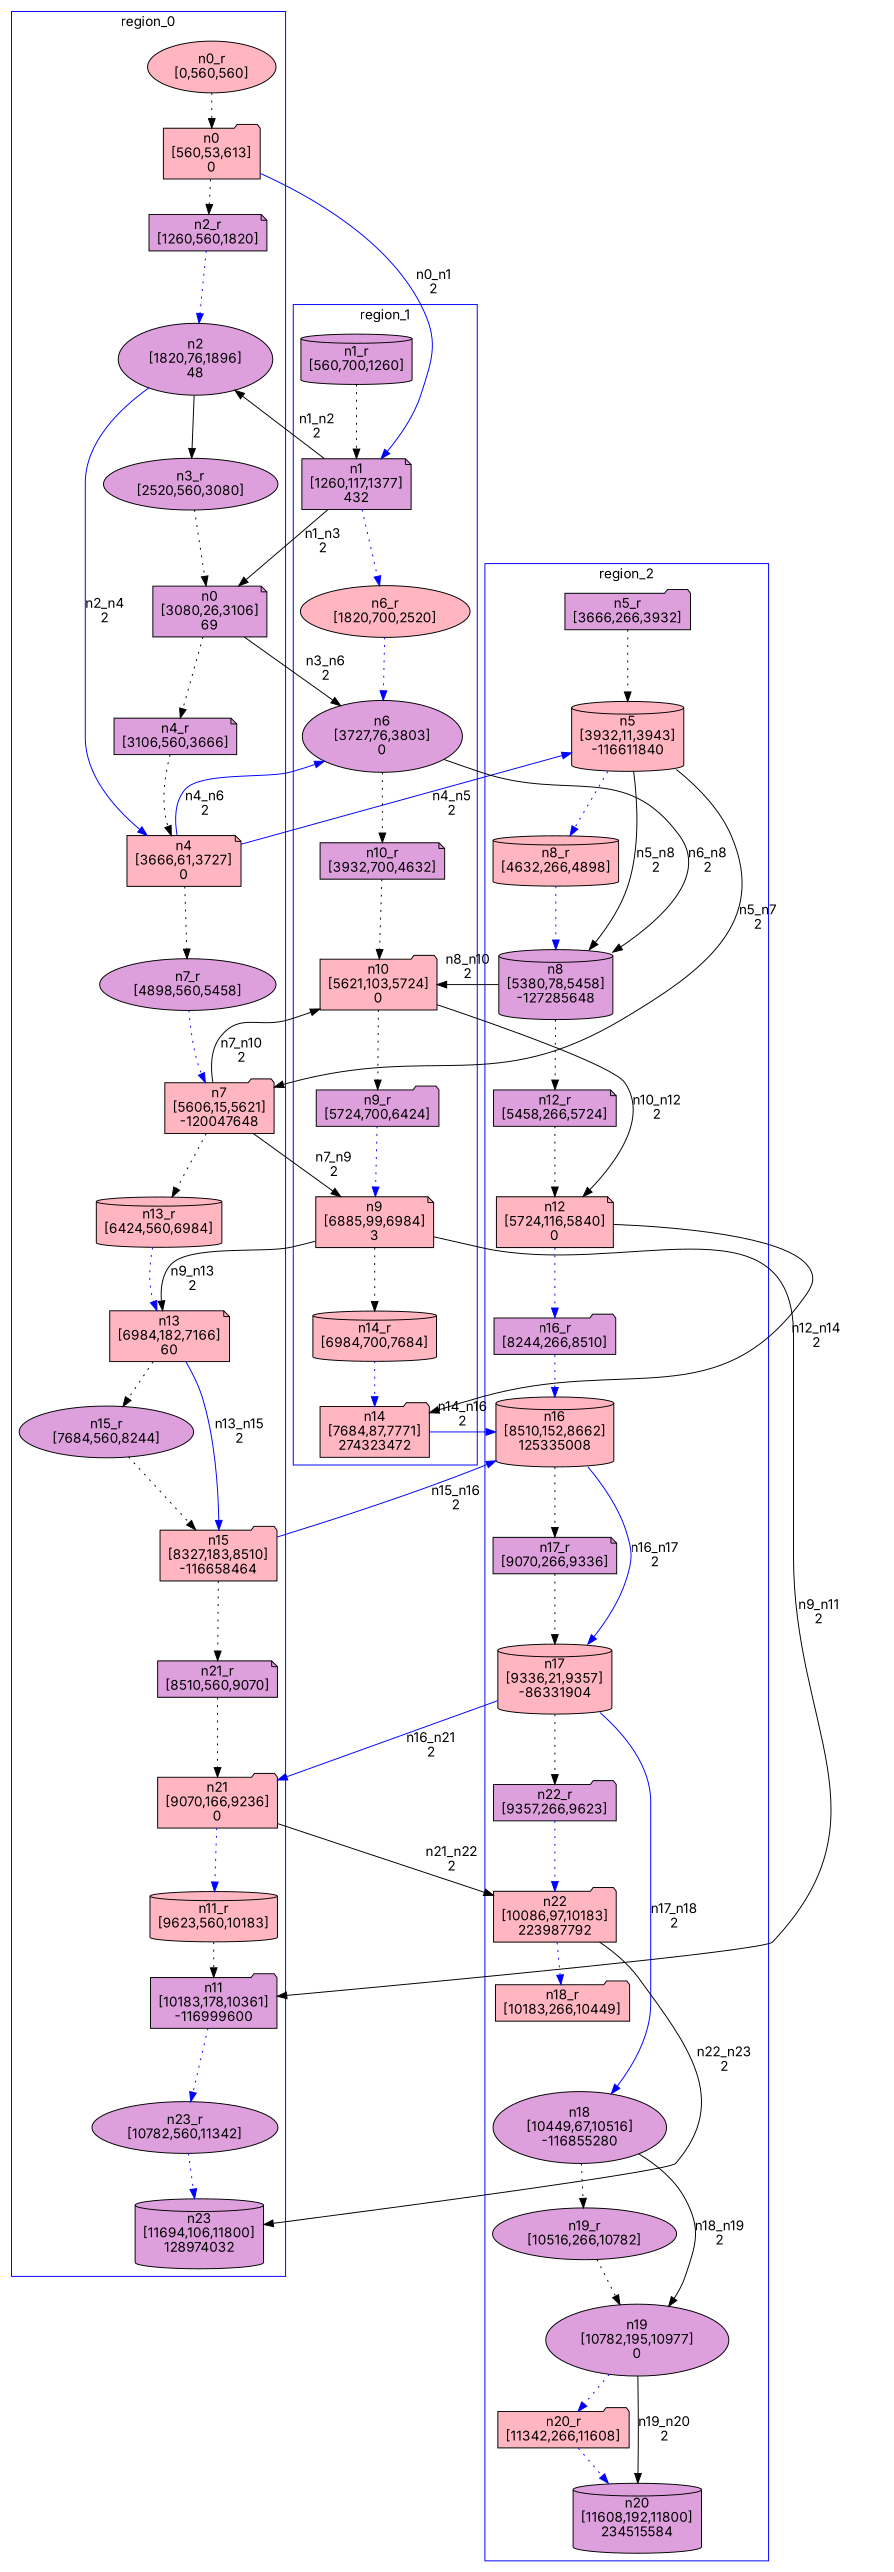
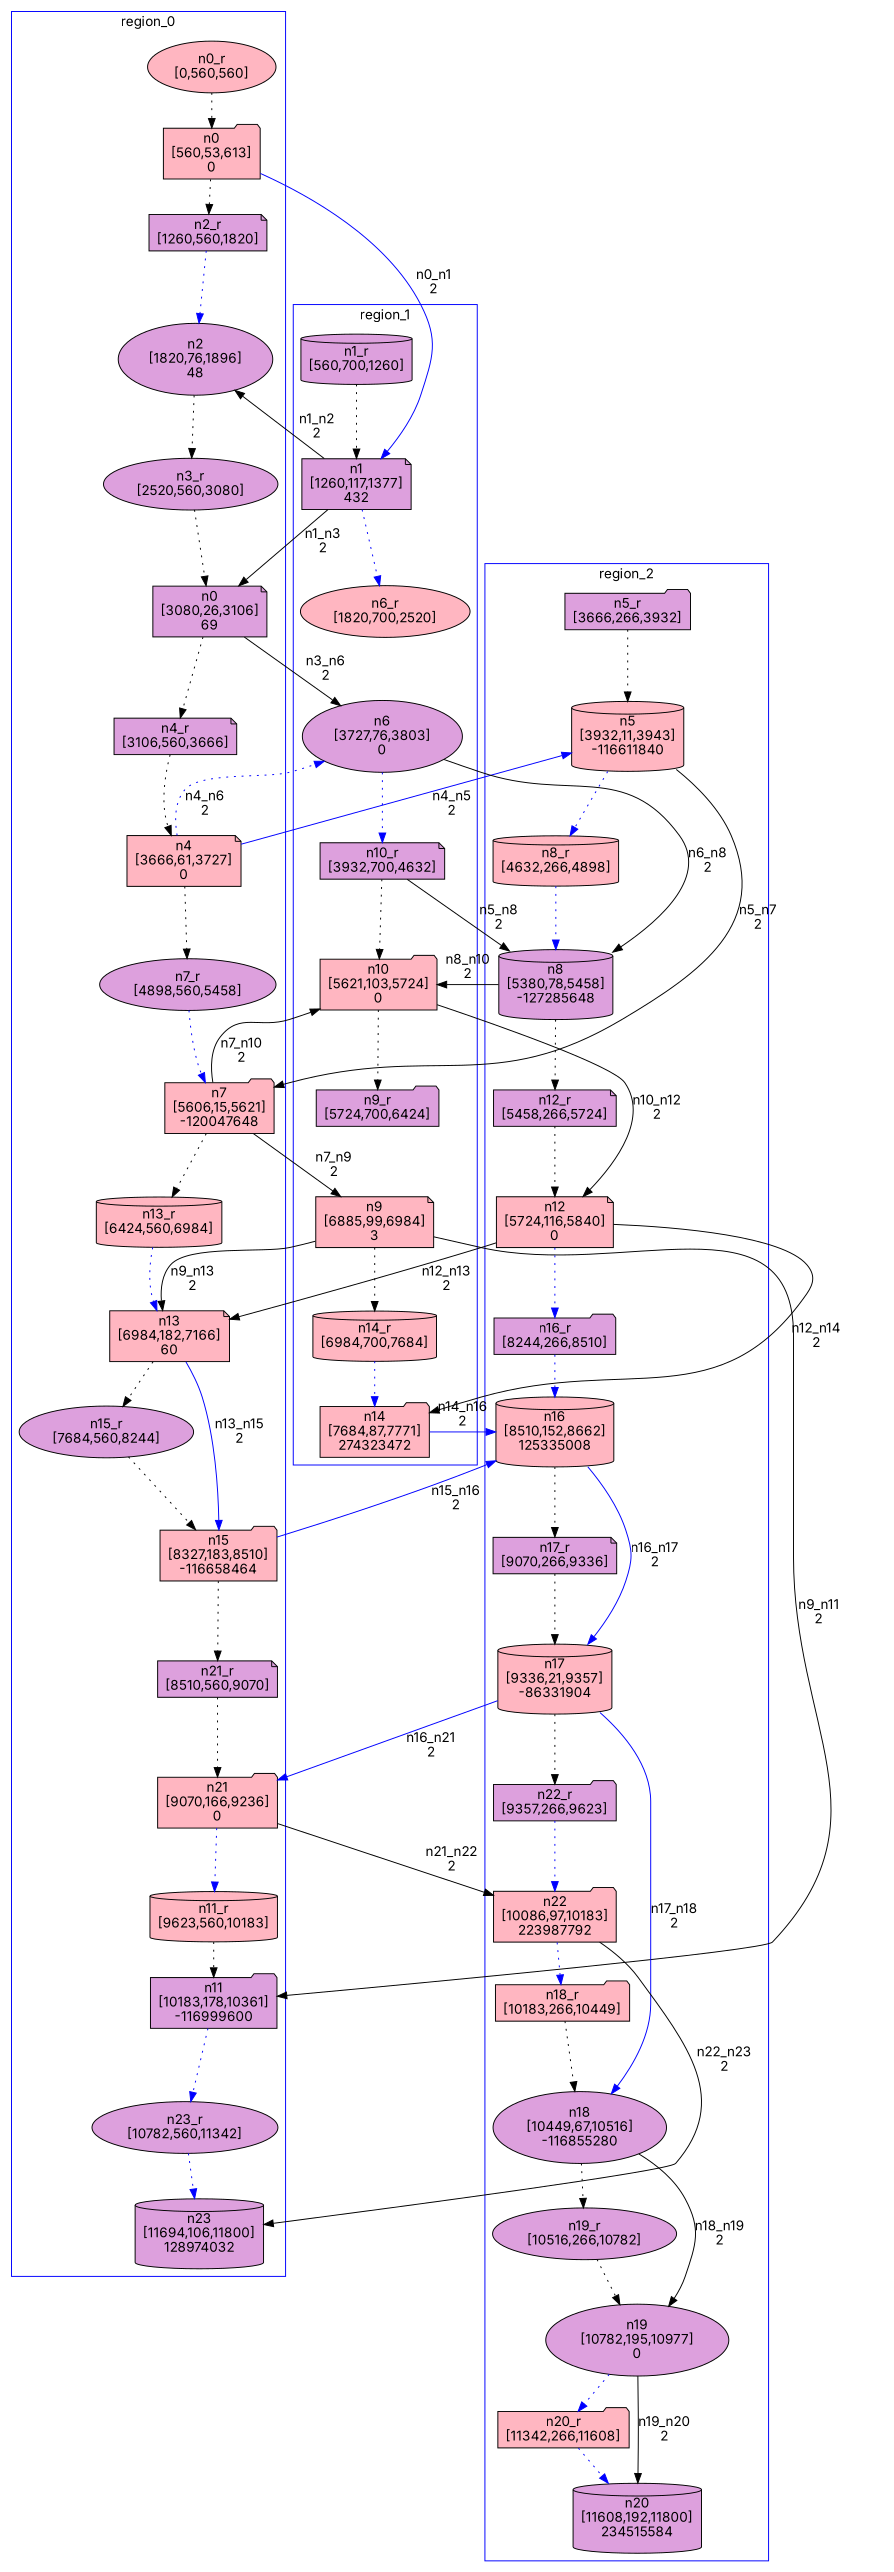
edge "n2 [1820,76,1896] 48" -> "n3_r [2520,560,3080]": style solid -> dotted
edge "n2 [1820,76,1896] 48" -> "n4 [3666,61,3727] 0": removed, label "n2_n4 2"
edge "n6_r [1820,700,2520]" -> "n6 [3727,76,3803] 0": removed
edge "n4 [3666,61,3727] 0" -> "n6 [3727,76,3803] 0": style solid -> dotted
edge "n6 [3727,76,3803] 0" -> "n10_r [3932,700,4632]": color black -> blue
edge "n5 [3932,11,3943] -116611840" -> "n8 [5380,78,5458] -127285648": now "n10_r [3932,700,4632]" -> "n8 [5380,78,5458] -127285648"
edge "n9_r [5724,700,6424]" -> "n9 [6885,99,6984] 3": removed
edge "n12 [5724,116,5840] 0" -> "n13 [6984,182,7166] 60": added, label "n12_n13 2"
edge "n18_r [10183,266,10449]" -> "n18 [10449,67,10516] -116855280": added
